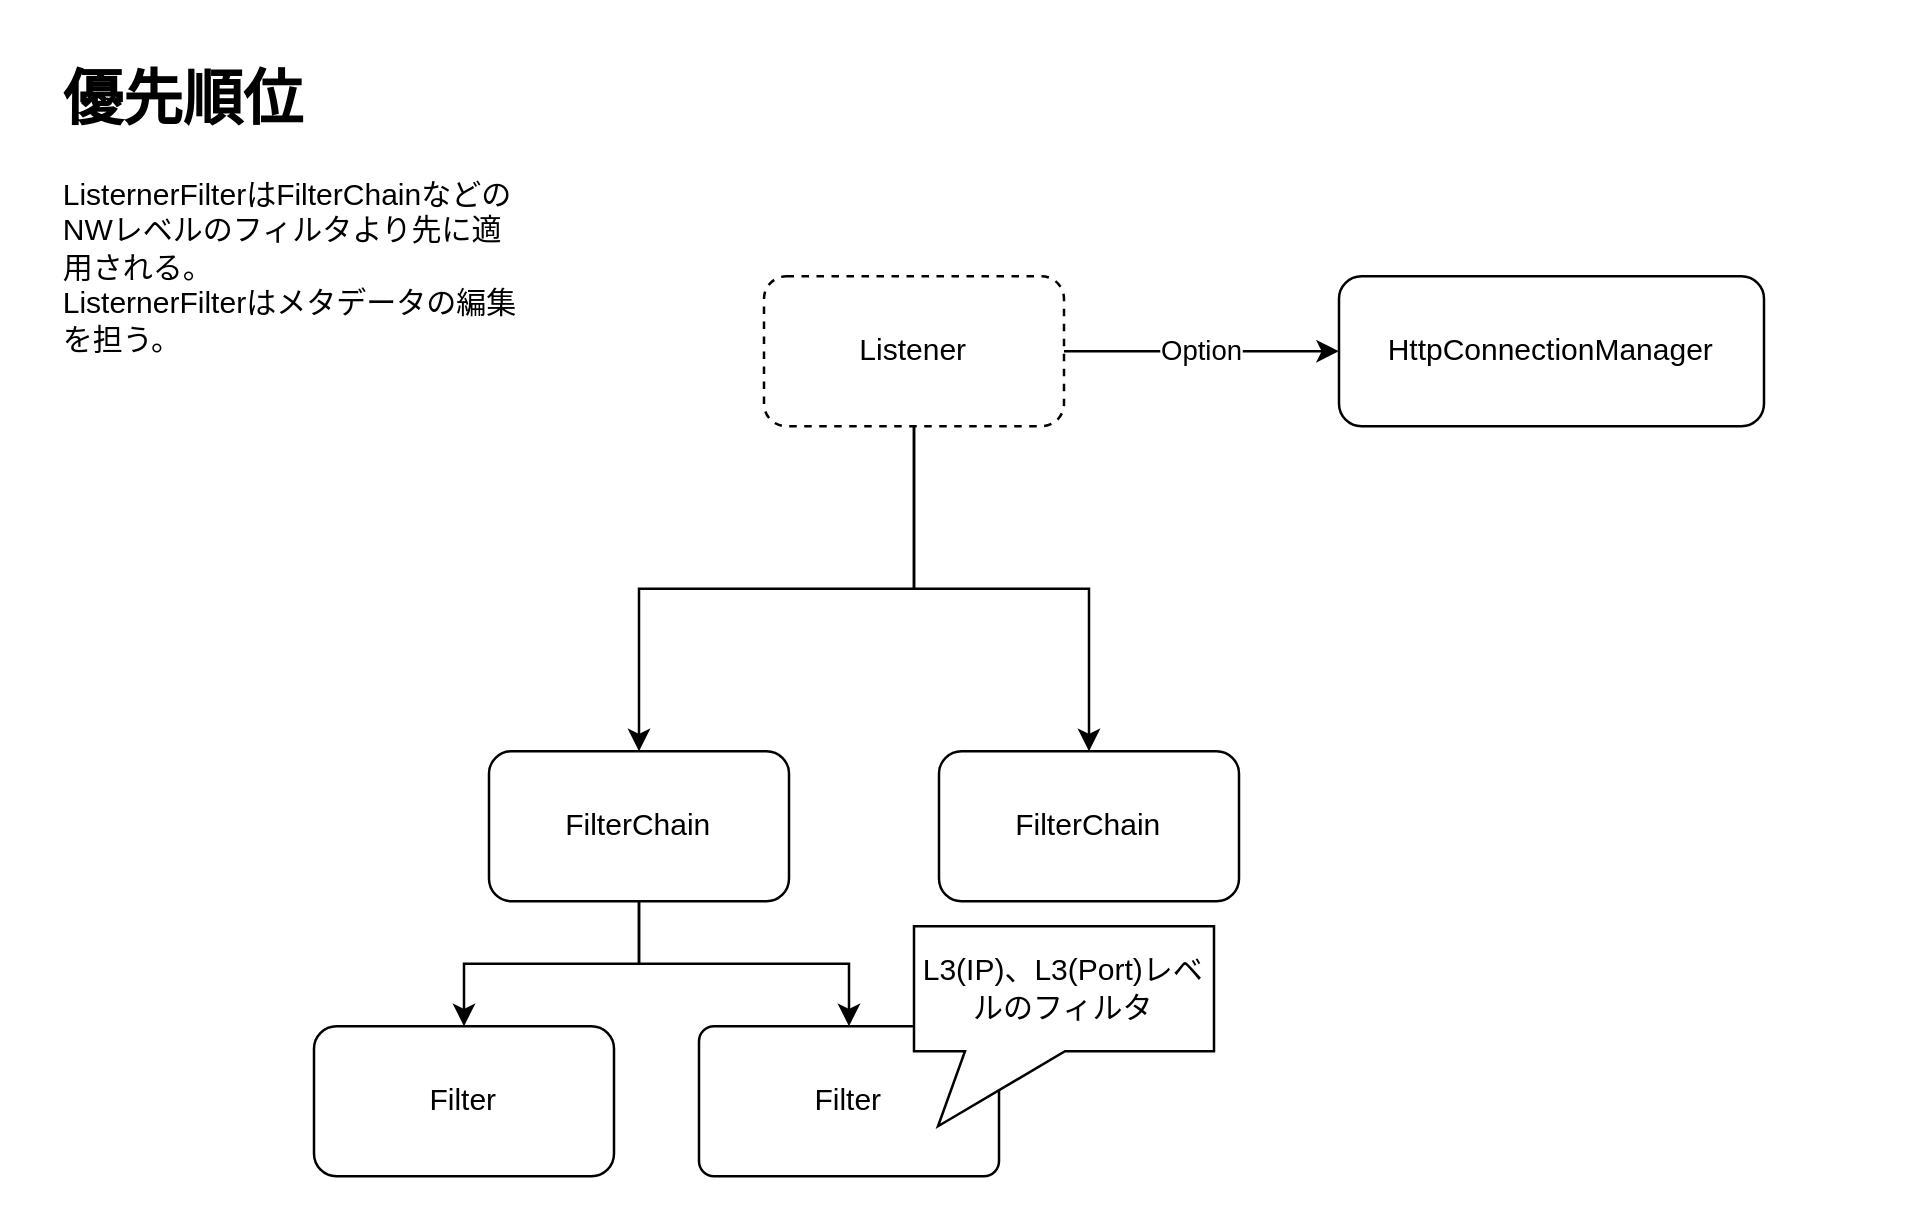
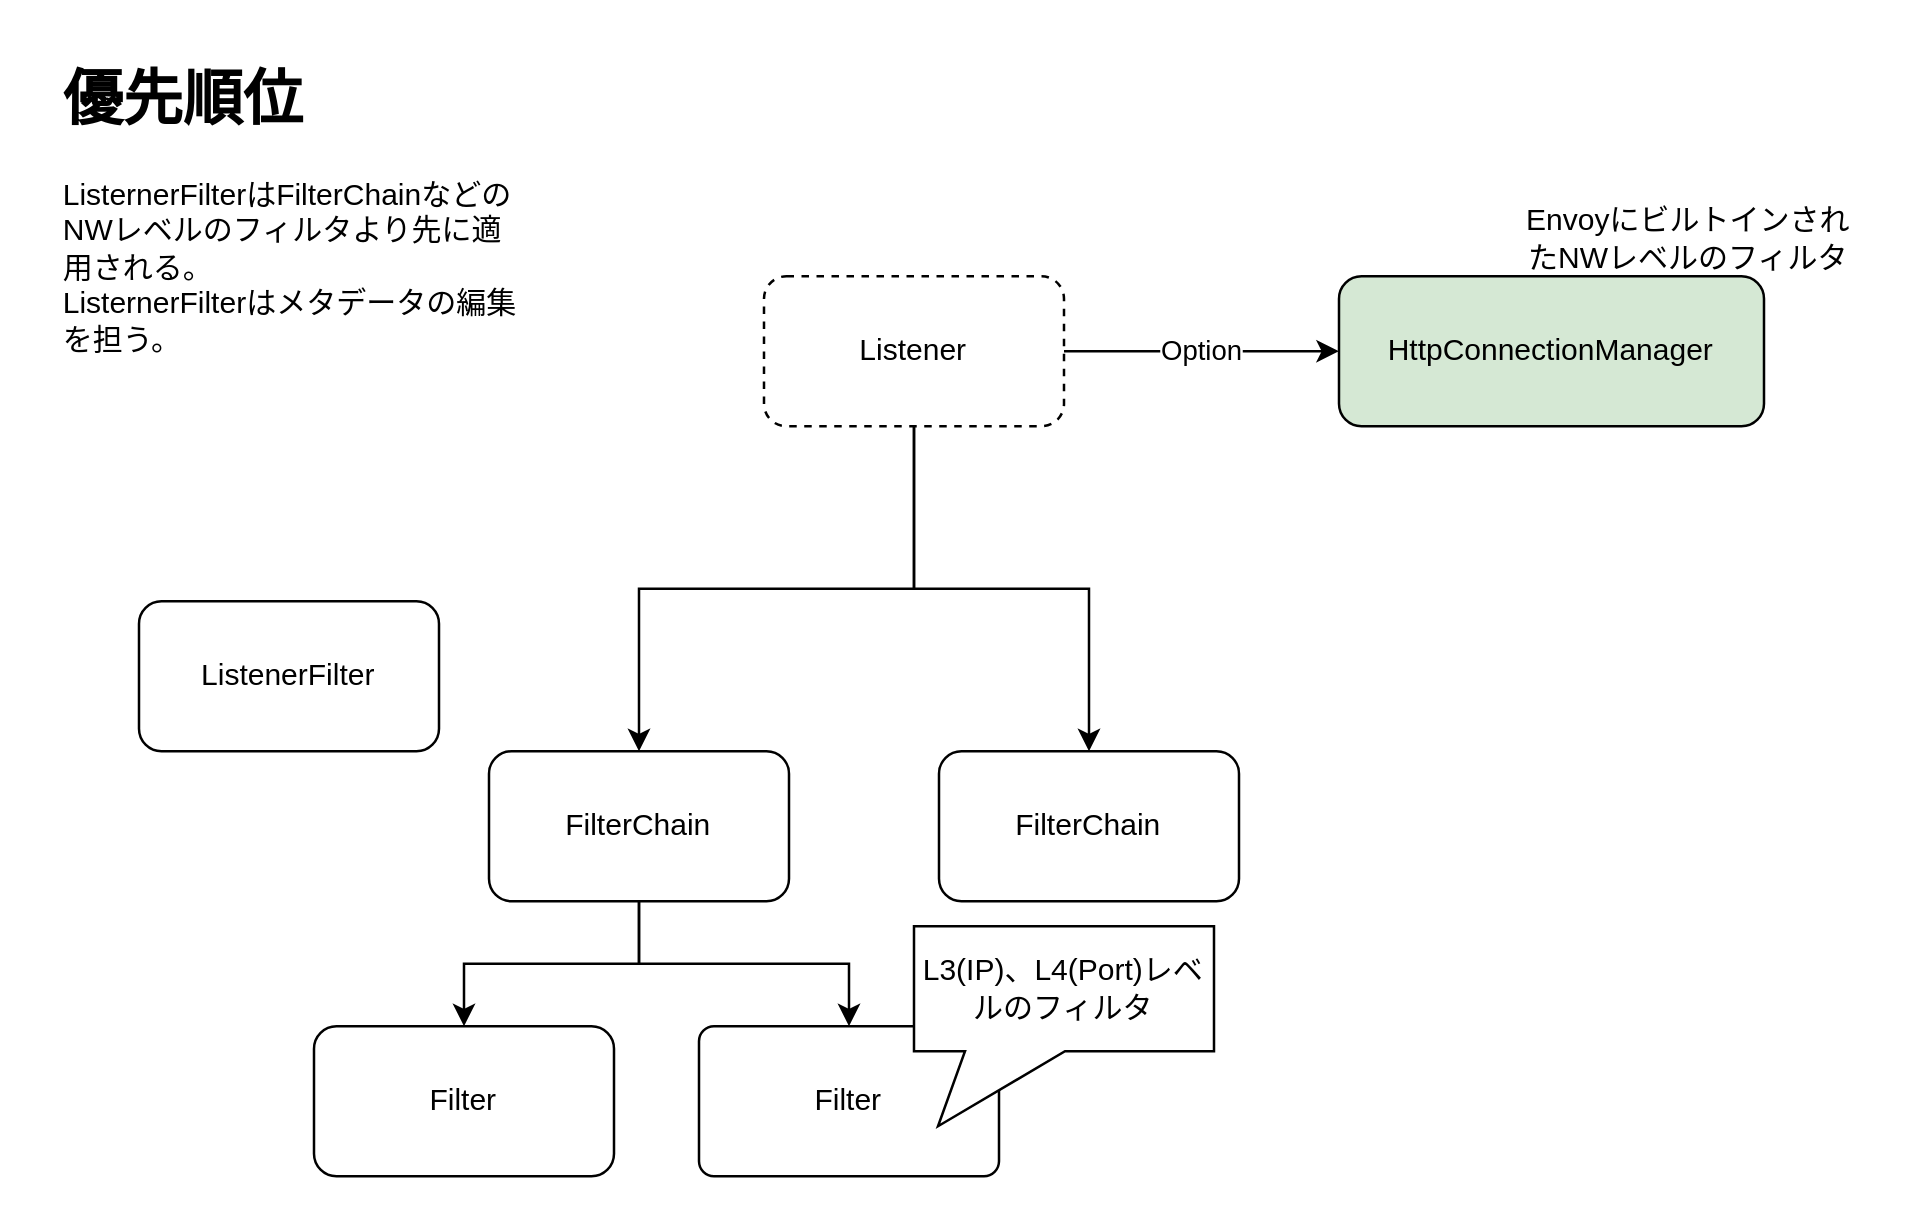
node "EnvoyにビルトインされたNWレベルのフィルタ": added
node "HttpConnectionManager": fillcolor #ffffff -> #d5e8d4
node "ListenerFilter": added
node "L3(IP)、L3(Port)レベルのフィルタ": label "L3(IP)、L3(Port)レベルのフィルタ" -> "L3(IP)、L4(Port)レベルのフィルタ"
